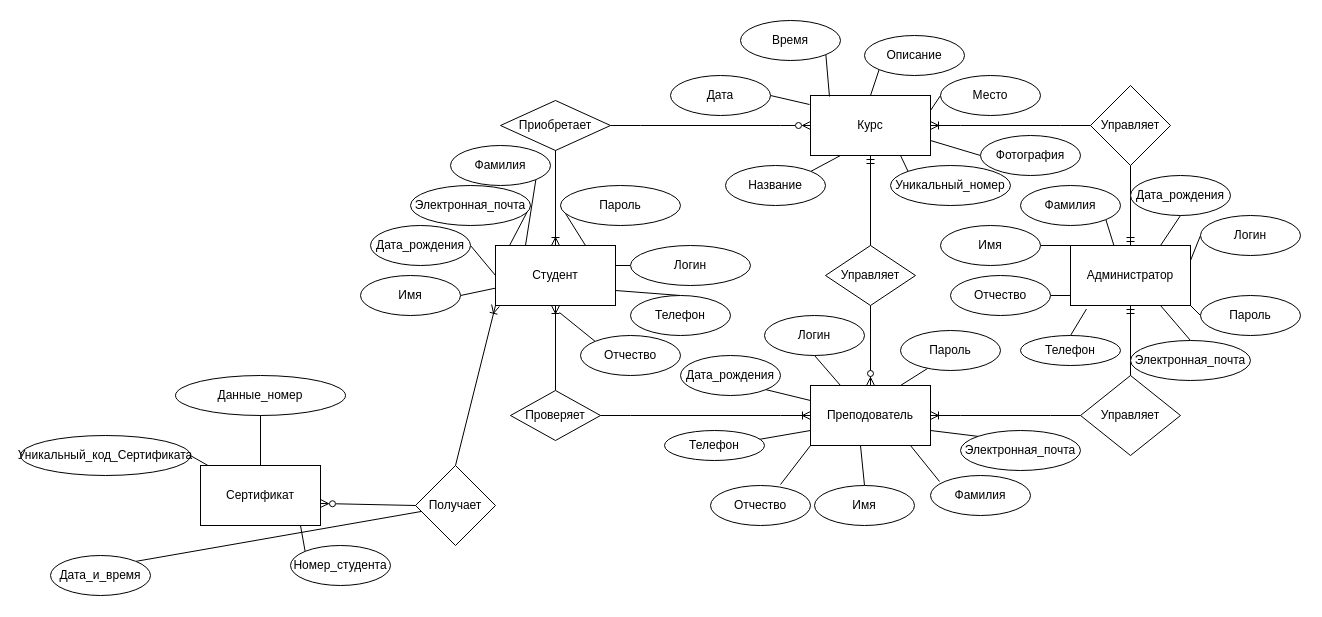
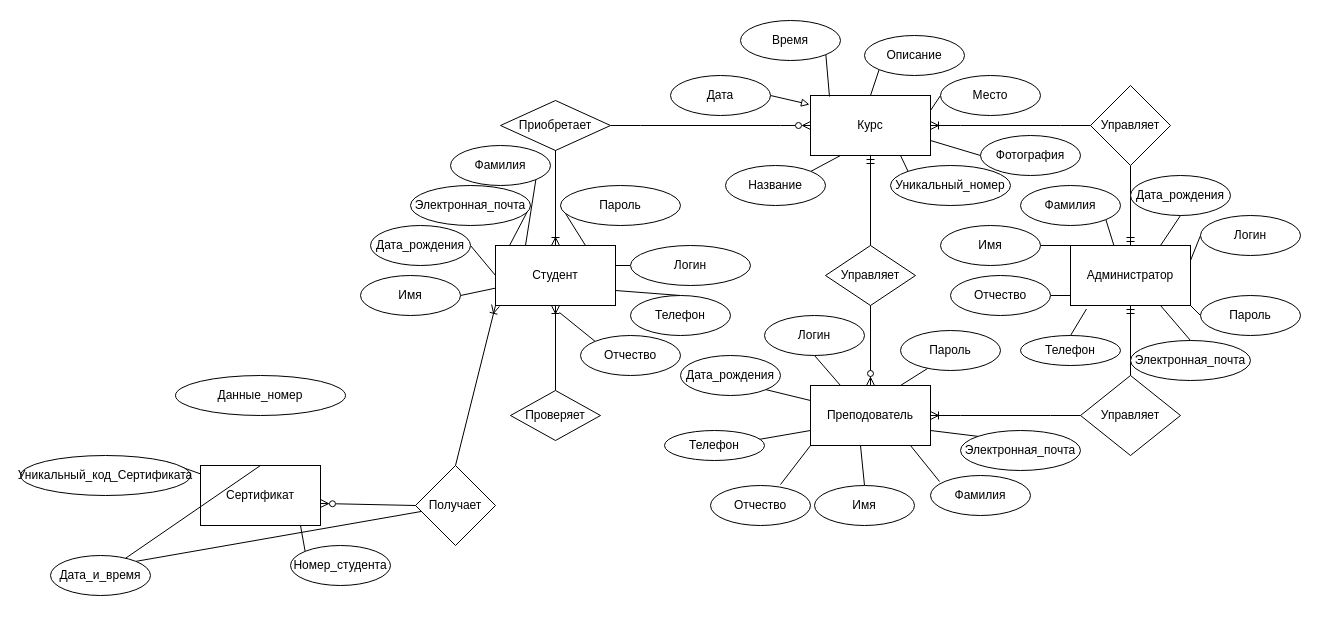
edge "Дата" -- "Курс": arrowhead none -> block
edge "Проверяет" -> "Преподователь": removed
edge "Данные_номер" -- "Сертификат": now "Дата_и_время" -- "Сертификат"
node "Уникальный_код_Сертификата": moved (106, 456) -> (106, 476)
